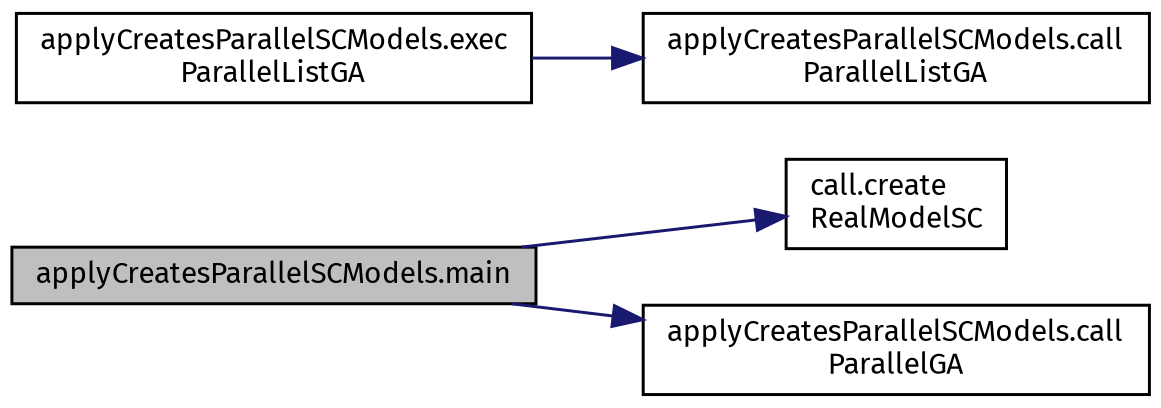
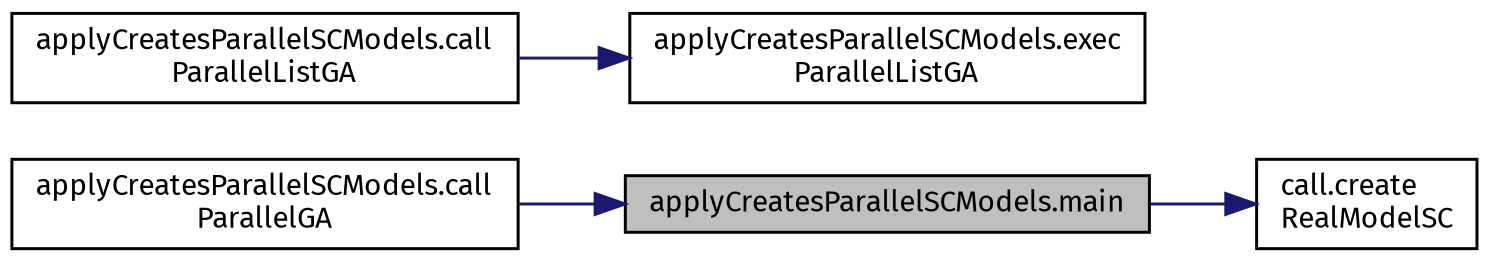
edge "applyCreatesParallelSCModels.exec ParallelListGA" -> "applyCreatesParallelSCModels.call ParallelListGA": reversed
edge "applyCreatesParallelSCModels.main" -> "applyCreatesParallelSCModels.call ParallelGA": reversed
